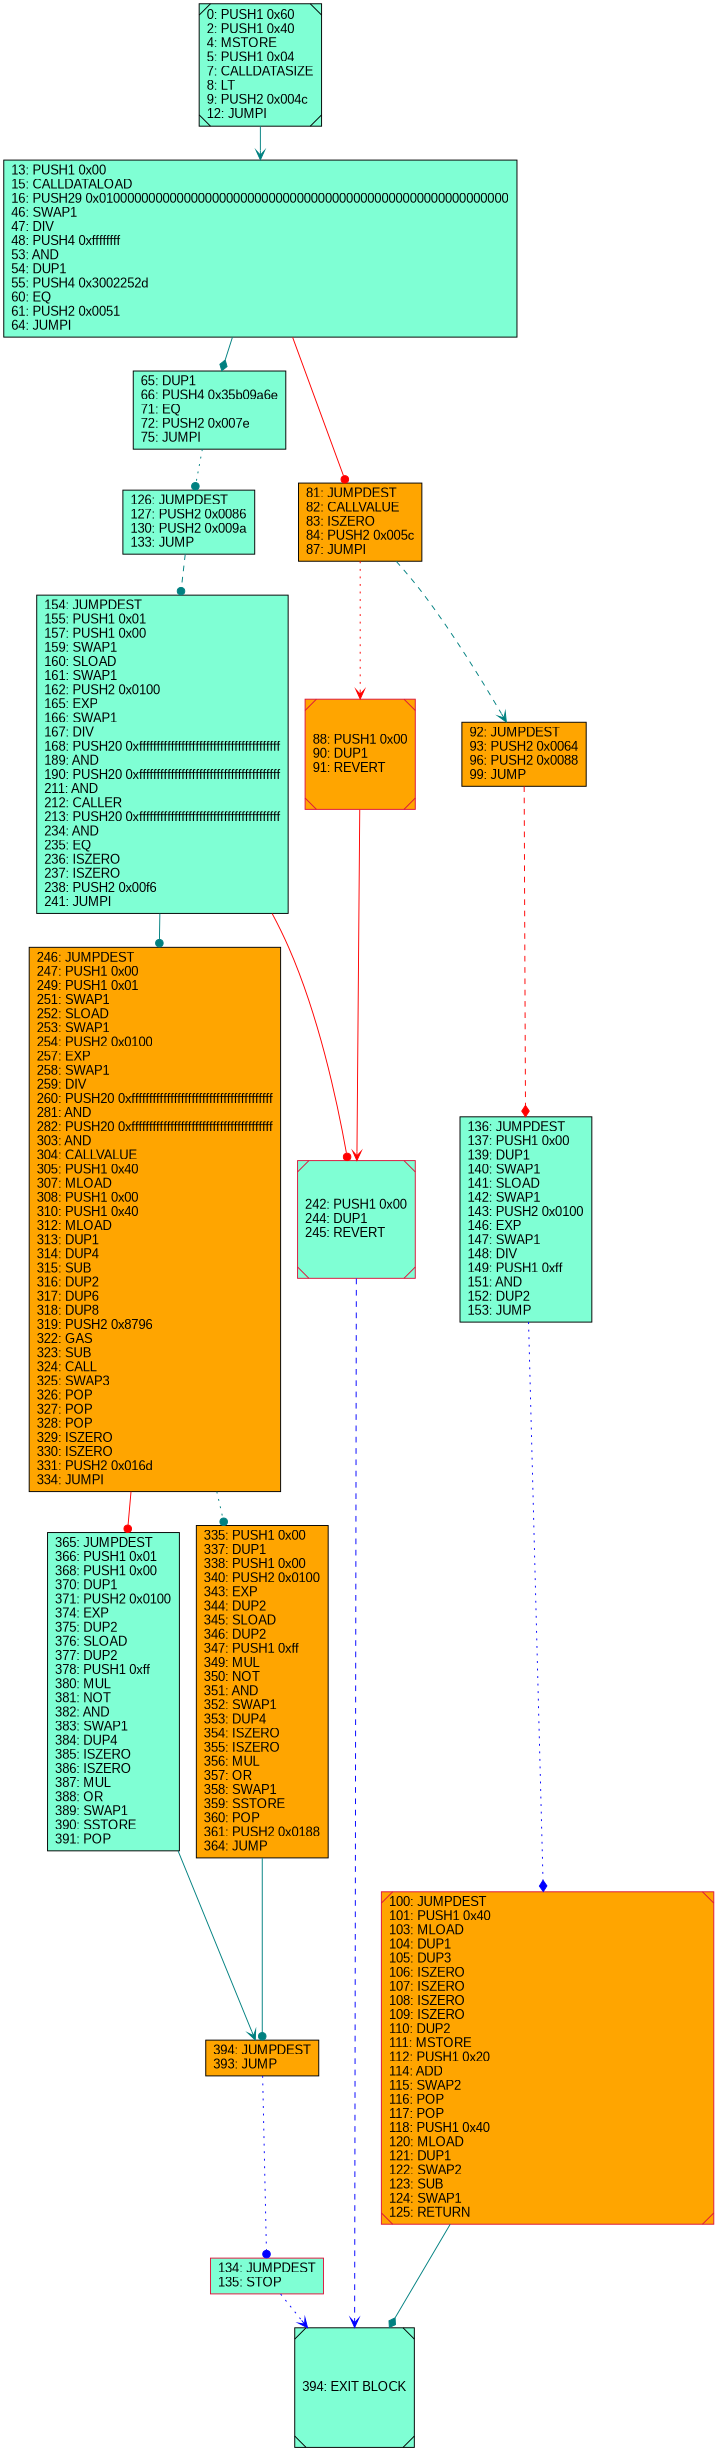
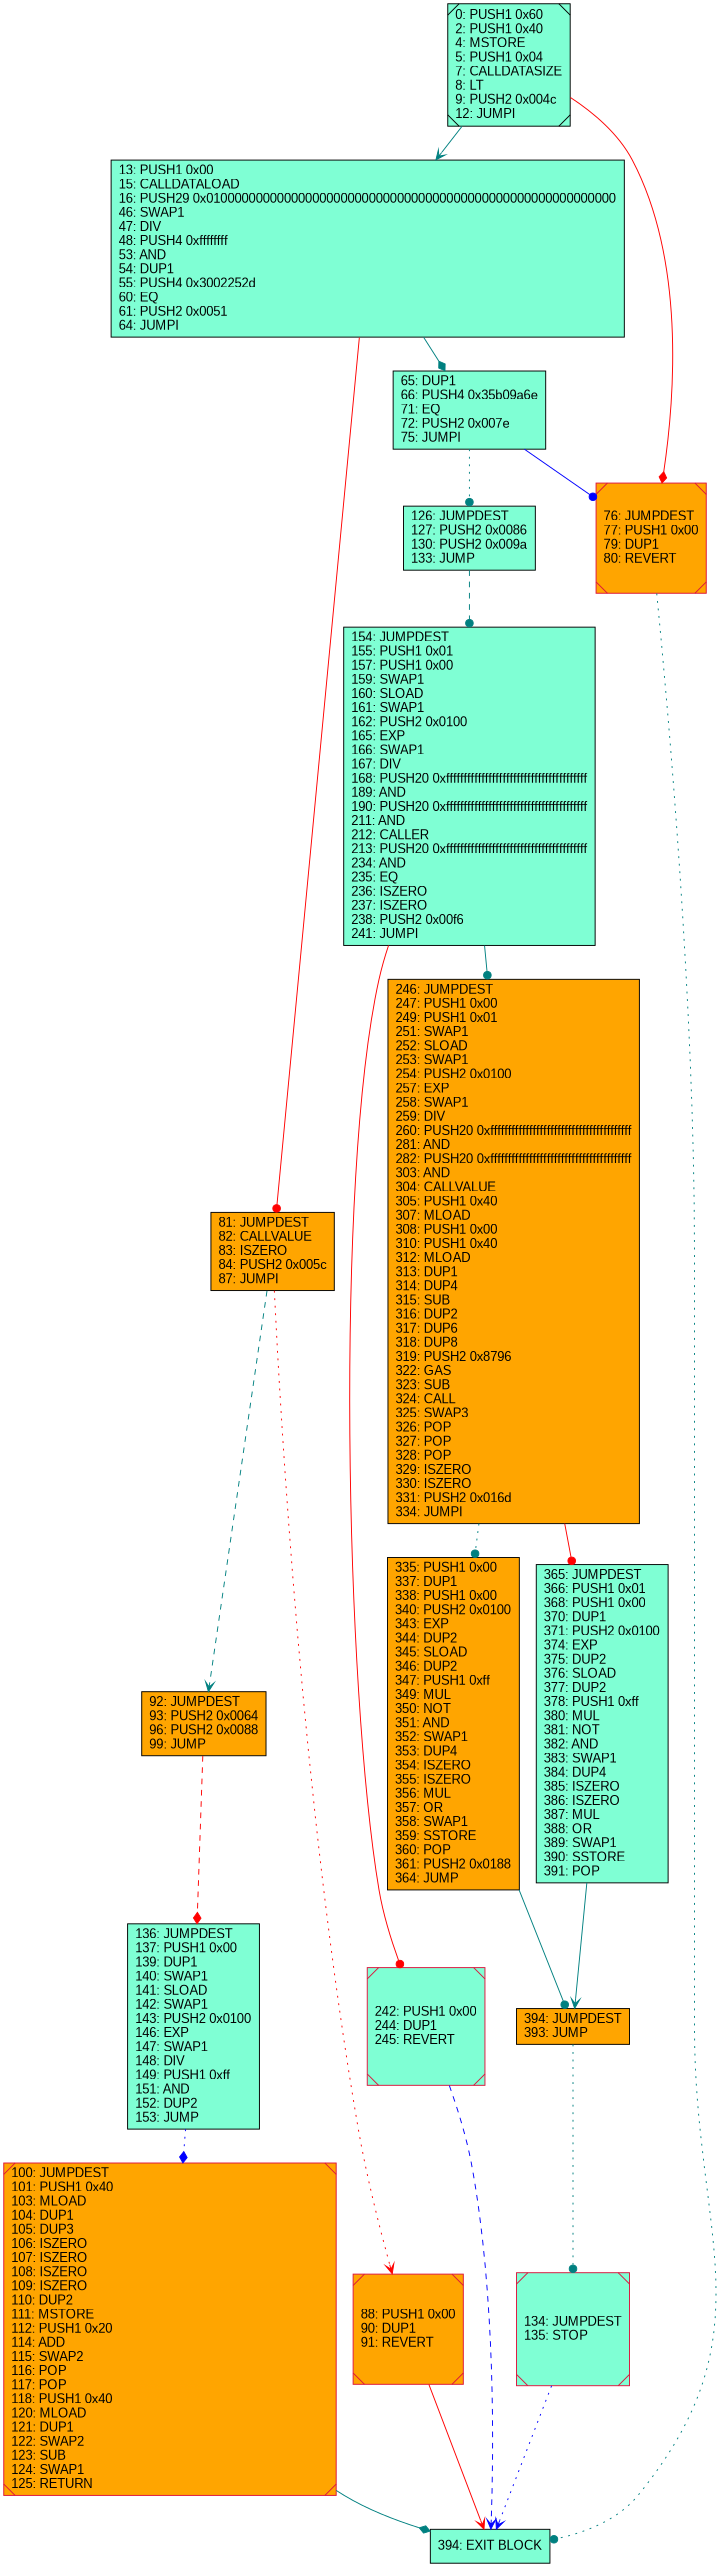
node "76: JUMPDEST 77: PUSH1 0x00 79: DUP1 80: REVERT": added
edge "88: PUSH1 0x00 90: DUP1 91: REVERT" -> "242: PUSH1 0x00 244: DUP1 245: REVERT": now "88: PUSH1 0x00 90: DUP1 91: REVERT" -> "394: EXIT BLOCK"
edge "394: JUMPDEST 393: JUMP" -> "134: JUMPDEST 135: STOP": color blue -> teal
node "134: JUMPDEST 135: STOP": shape box -> Msquare
node "394: EXIT BLOCK": shape Msquare -> box
